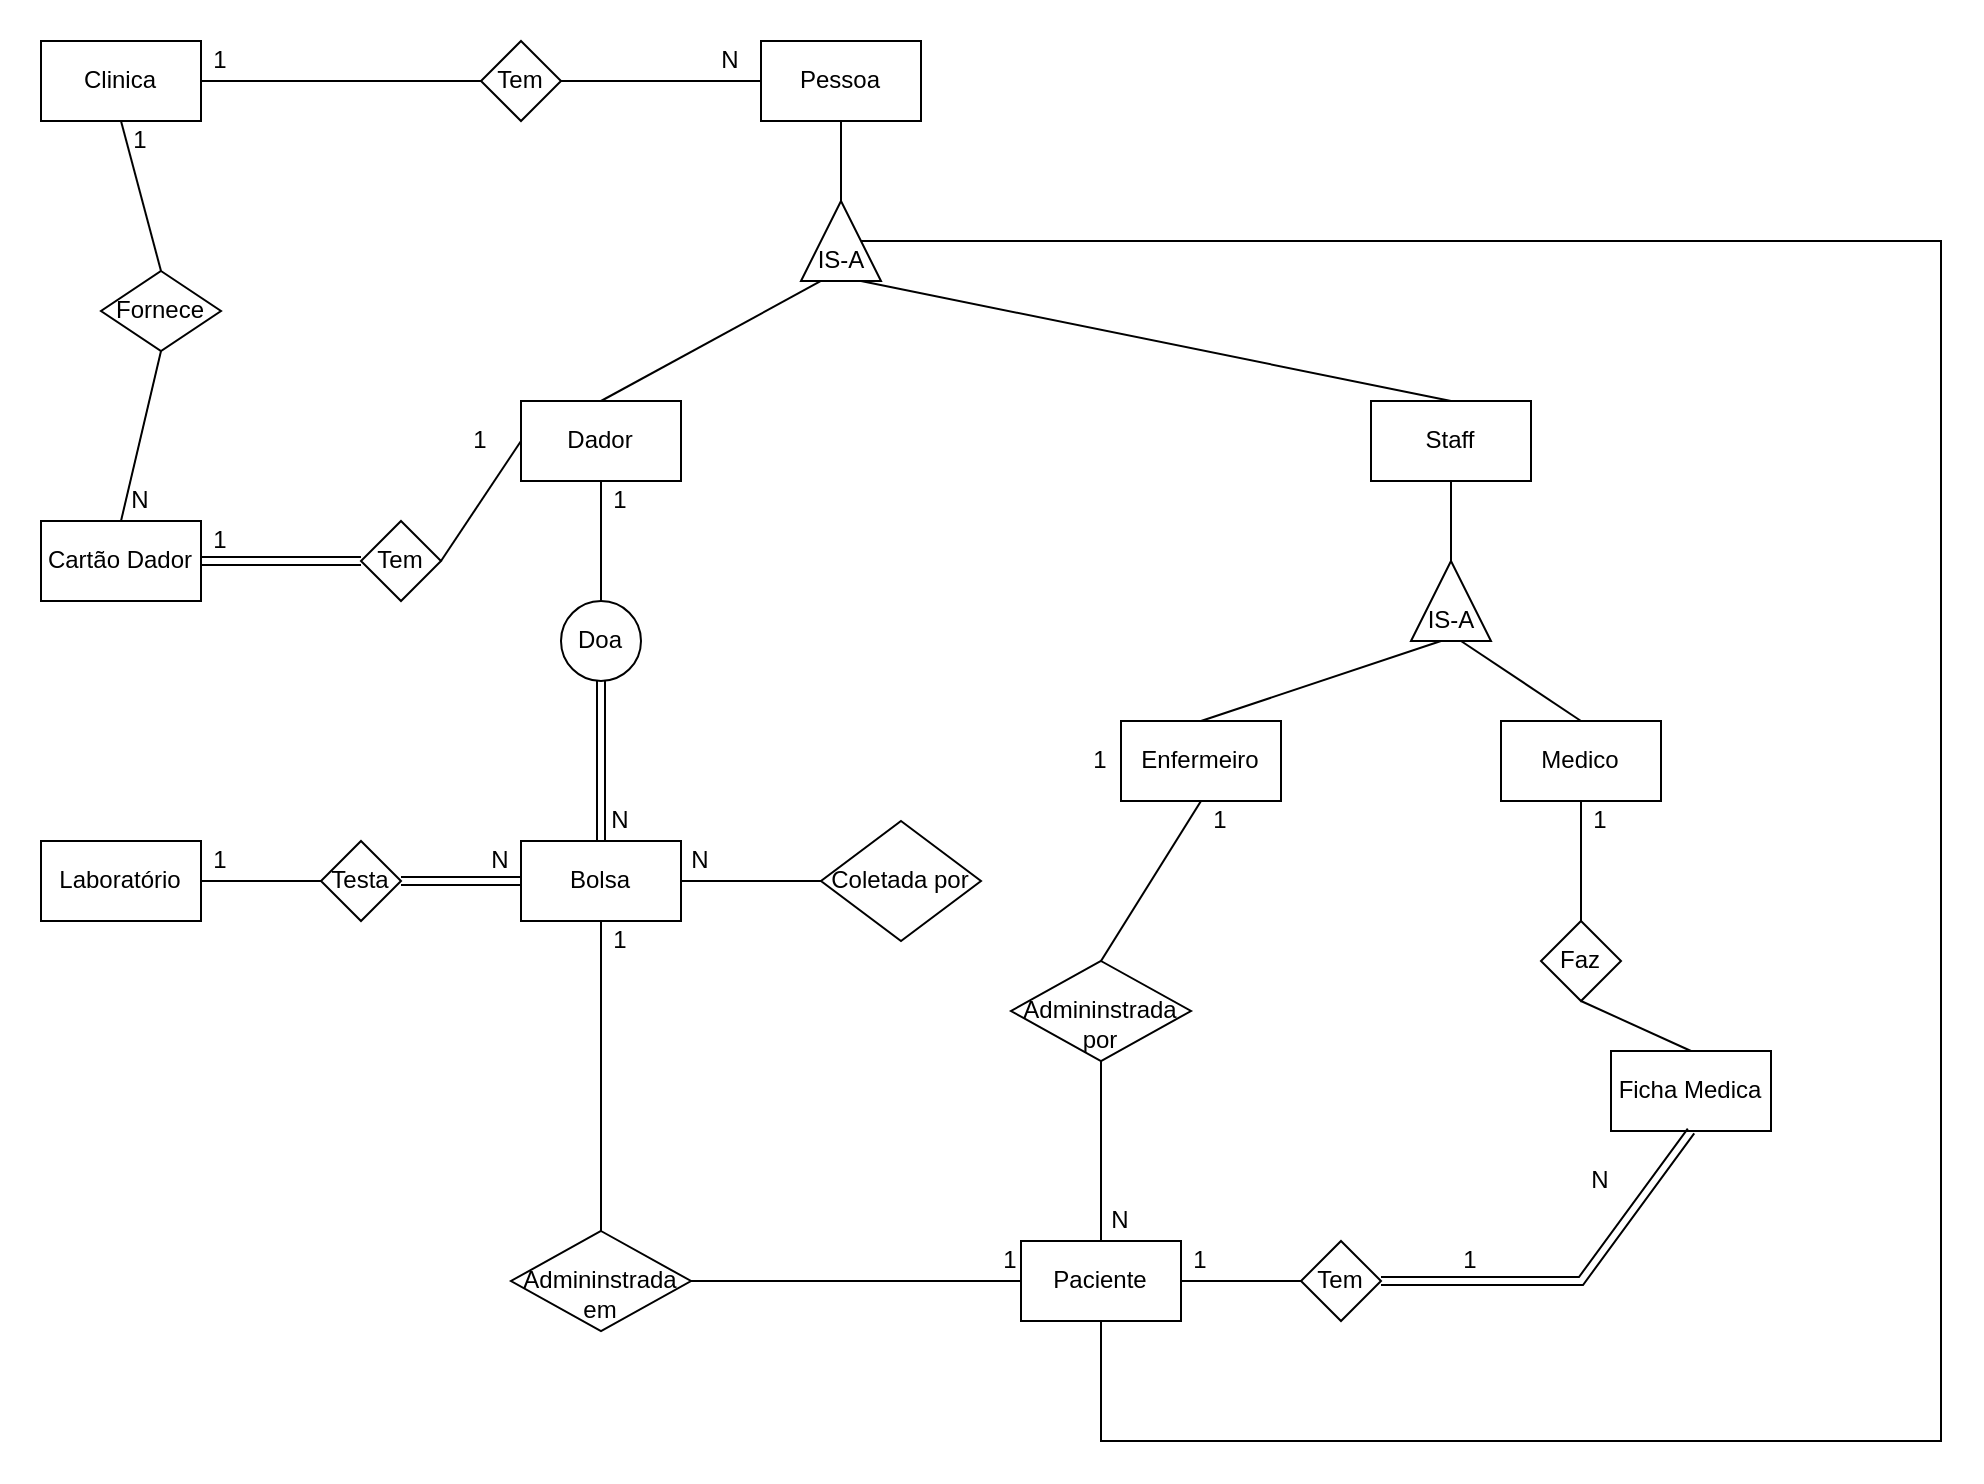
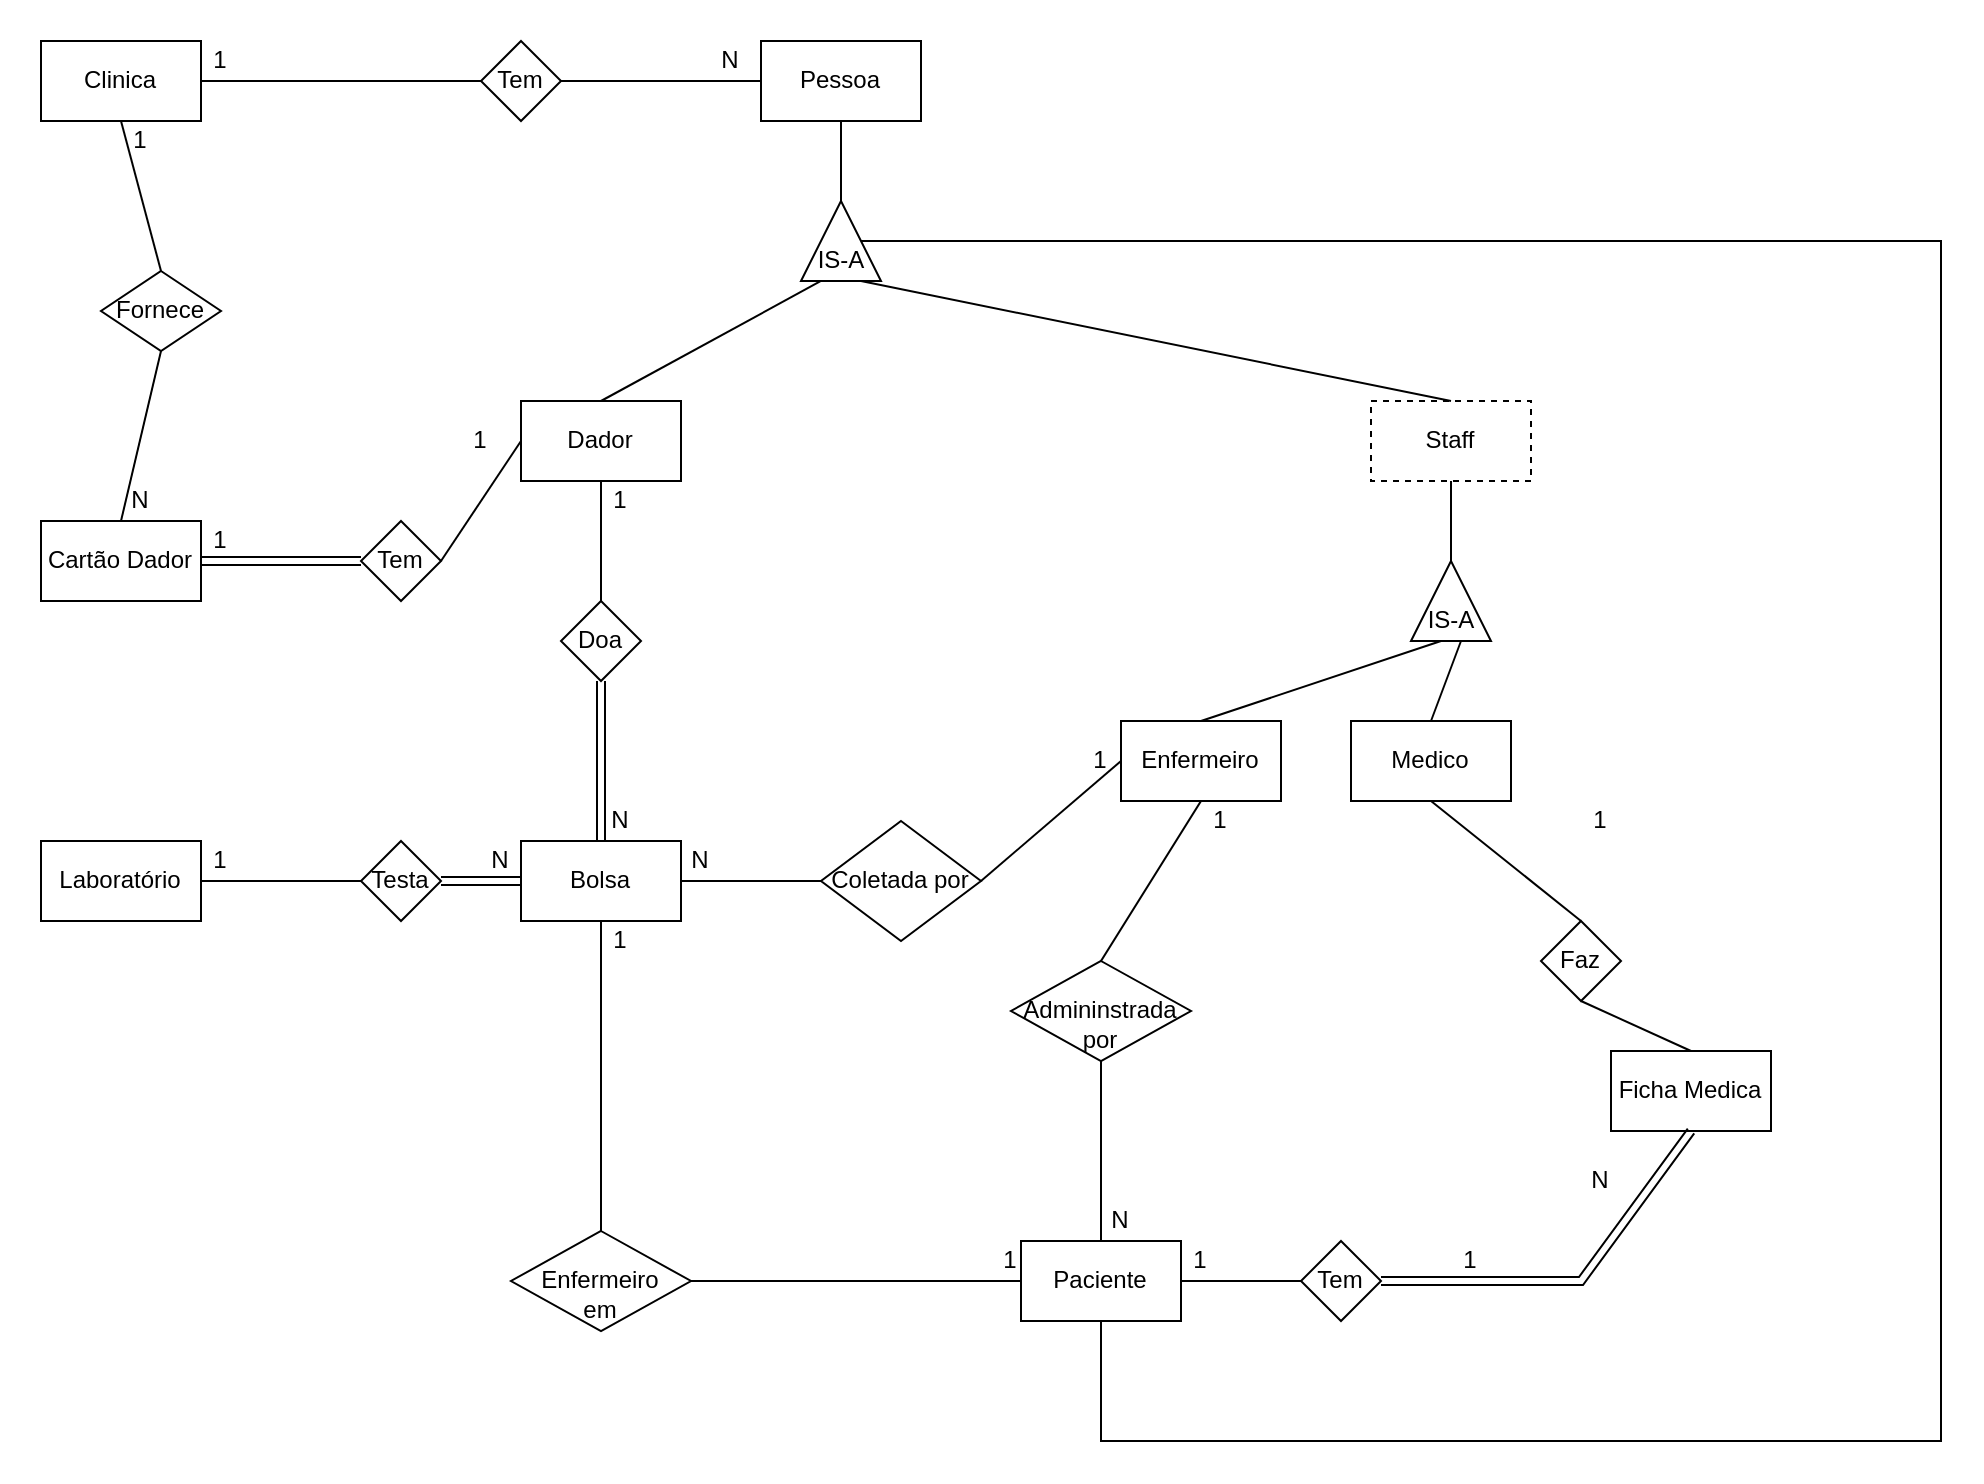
node "Staff": style solid -> dashed
node "Doa": shape ellipse -> diamond
node "Medico": moved (1581, 761) -> (1431, 761)
edge "Enfermeiro" -- "Coletada por": added
node "Testa": moved (361, 881) -> (401, 881)
node "Admininstrada em": label "Admininstrada em" -> "Enfermeiro em"
